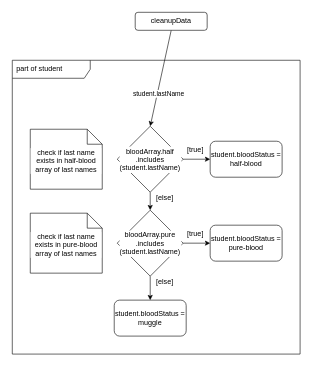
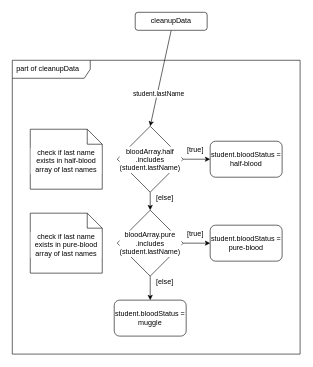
node "part of student": label "part of student" -> "part of cleanupData"
